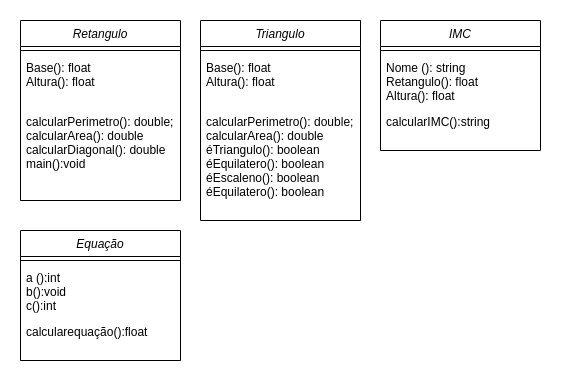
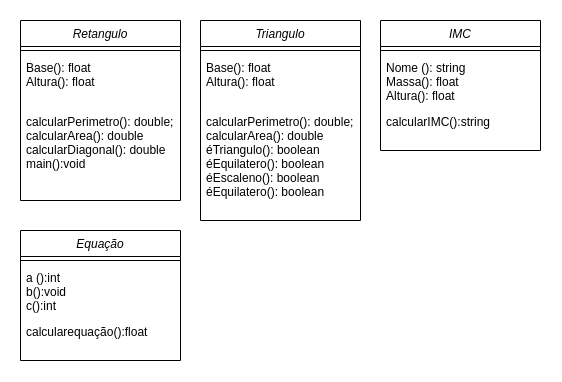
node "Nome (): string Retangulo(): float Altura(): float": label "Nome (): string Retangulo(): float Altura(): float" -> "Nome (): string Massa(): float Altura(): float"
